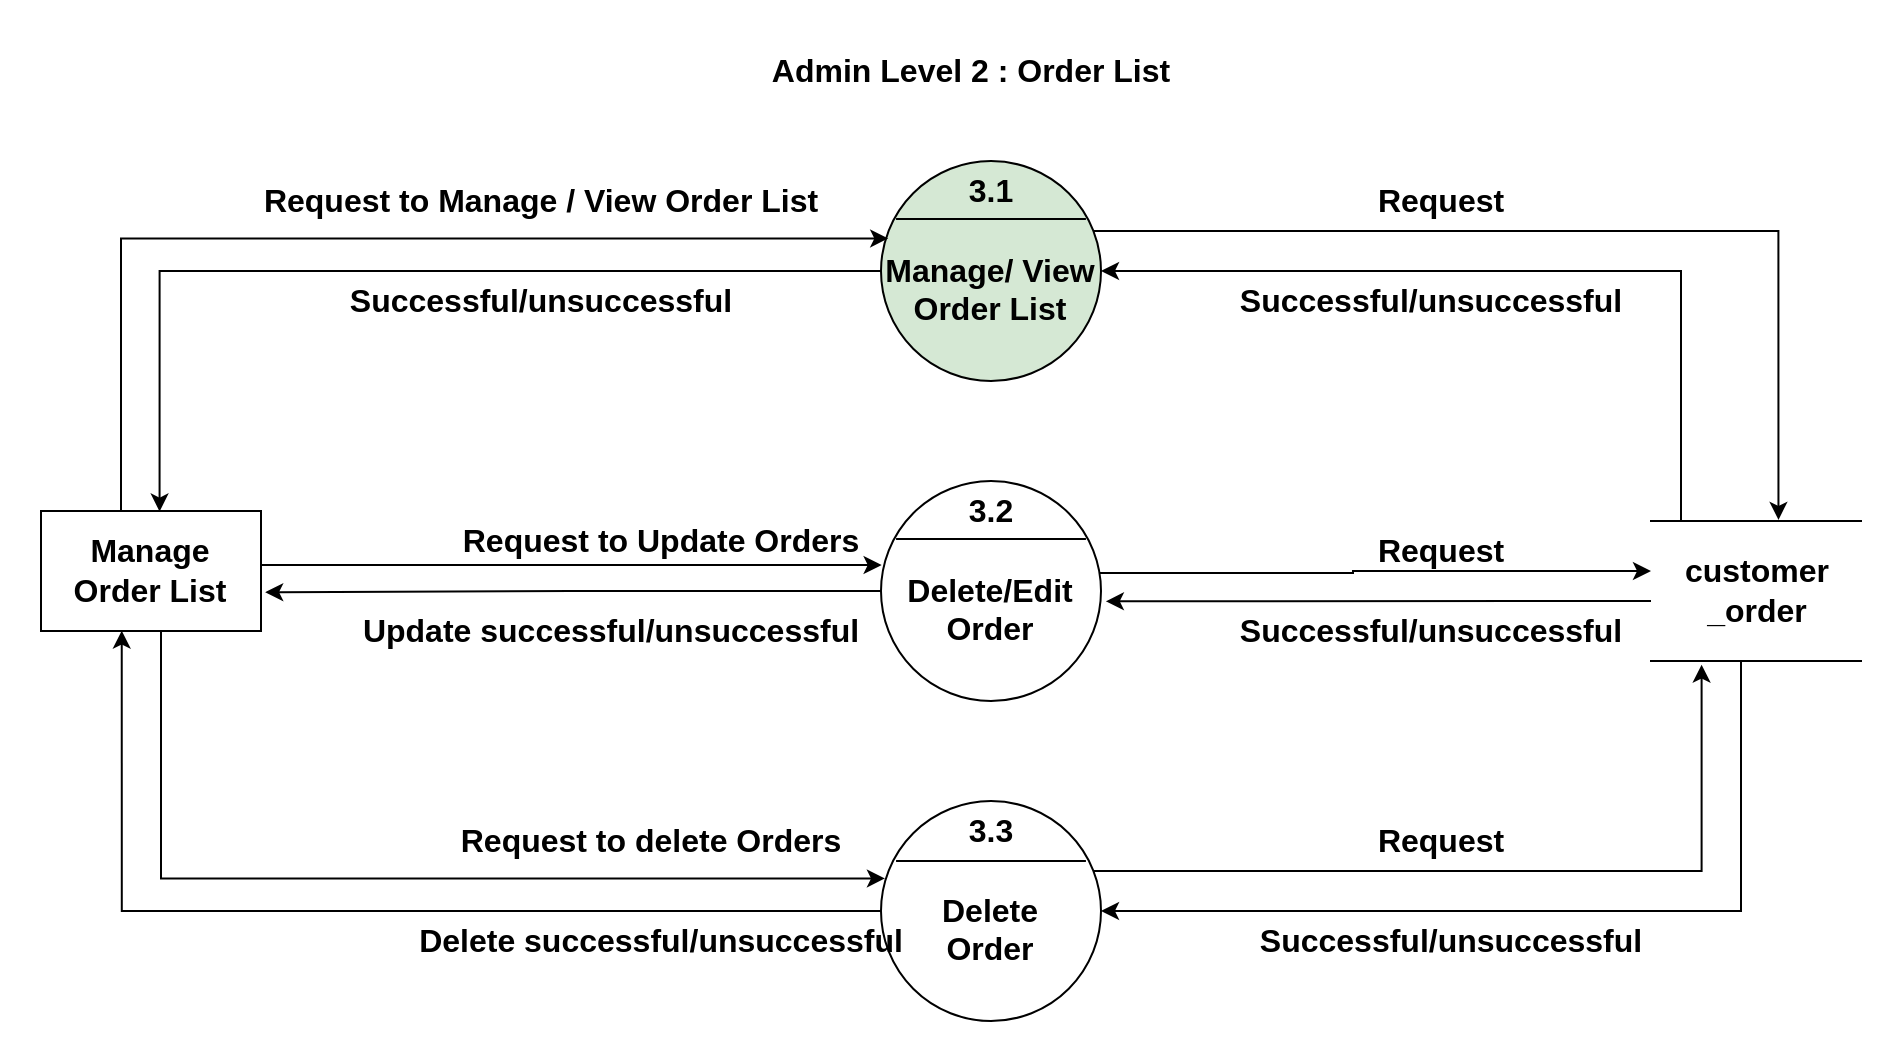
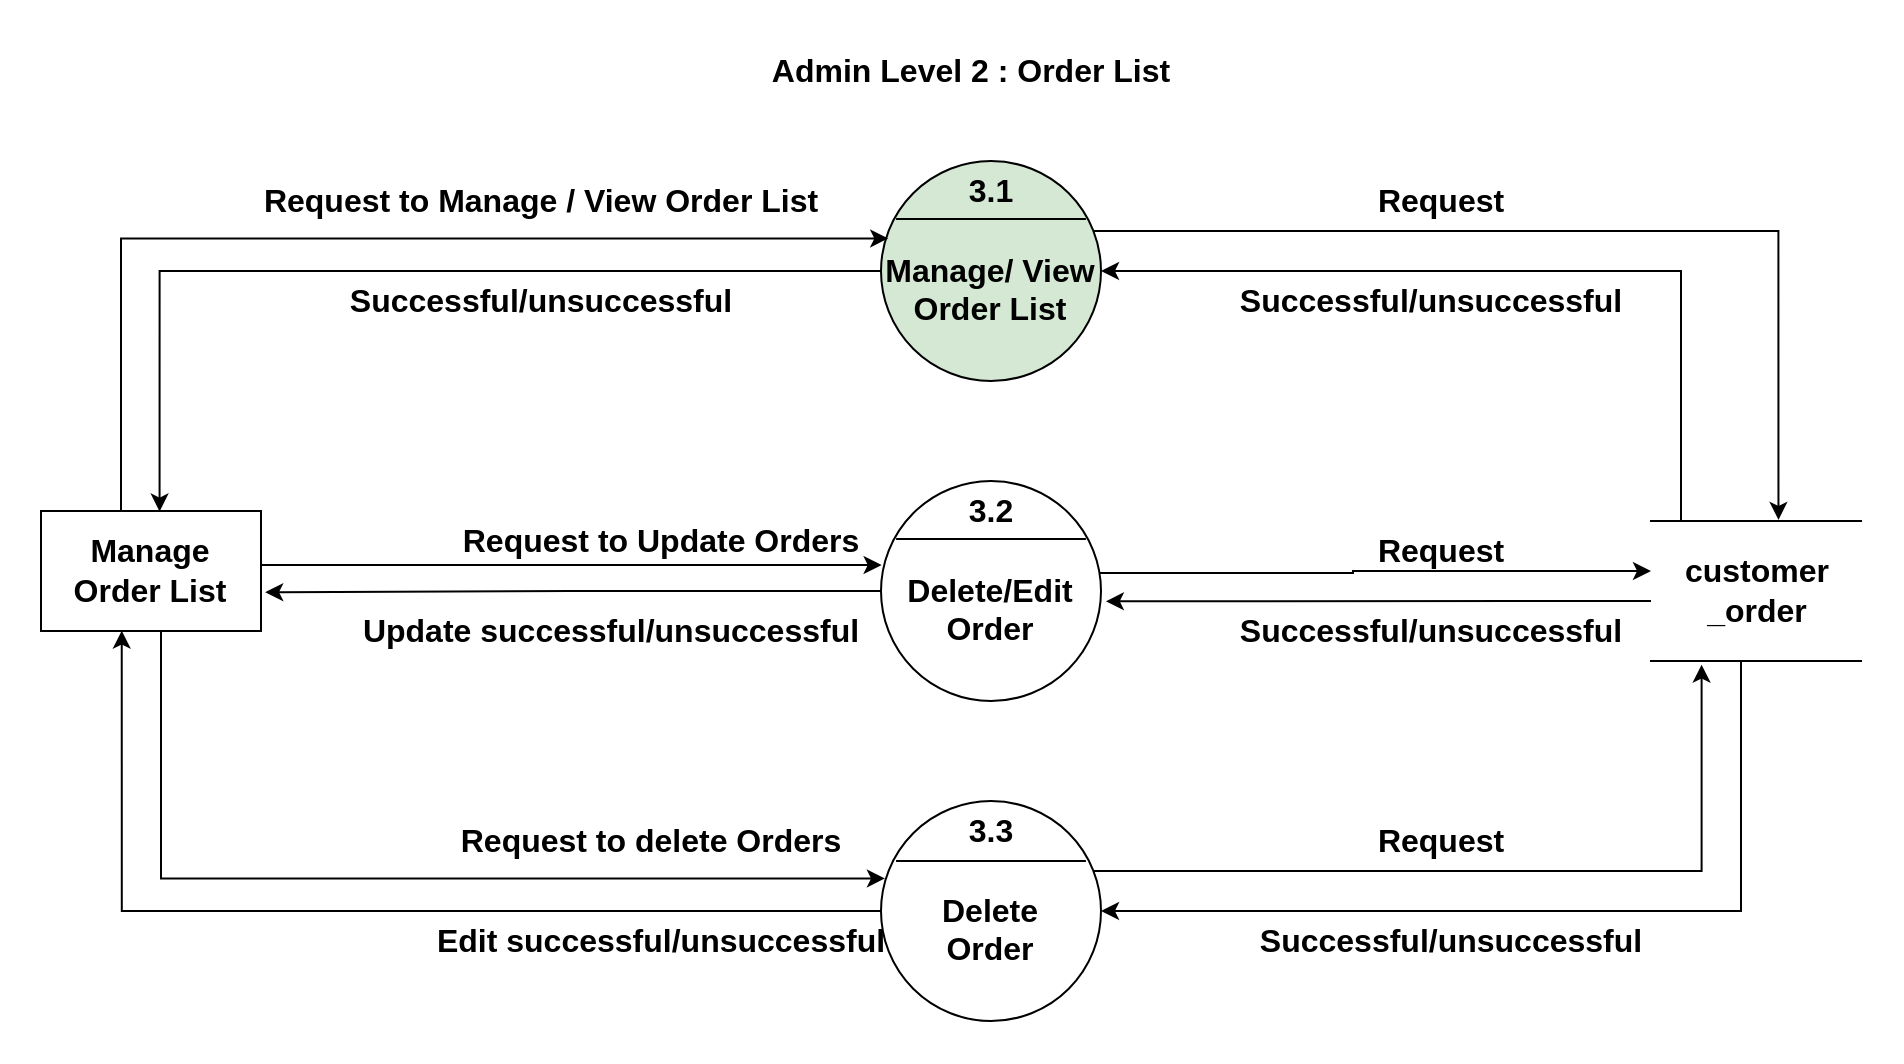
node "Delete successful/unsuccessful": label "Delete successful/unsuccessful" -> "Edit successful/unsuccessful"
